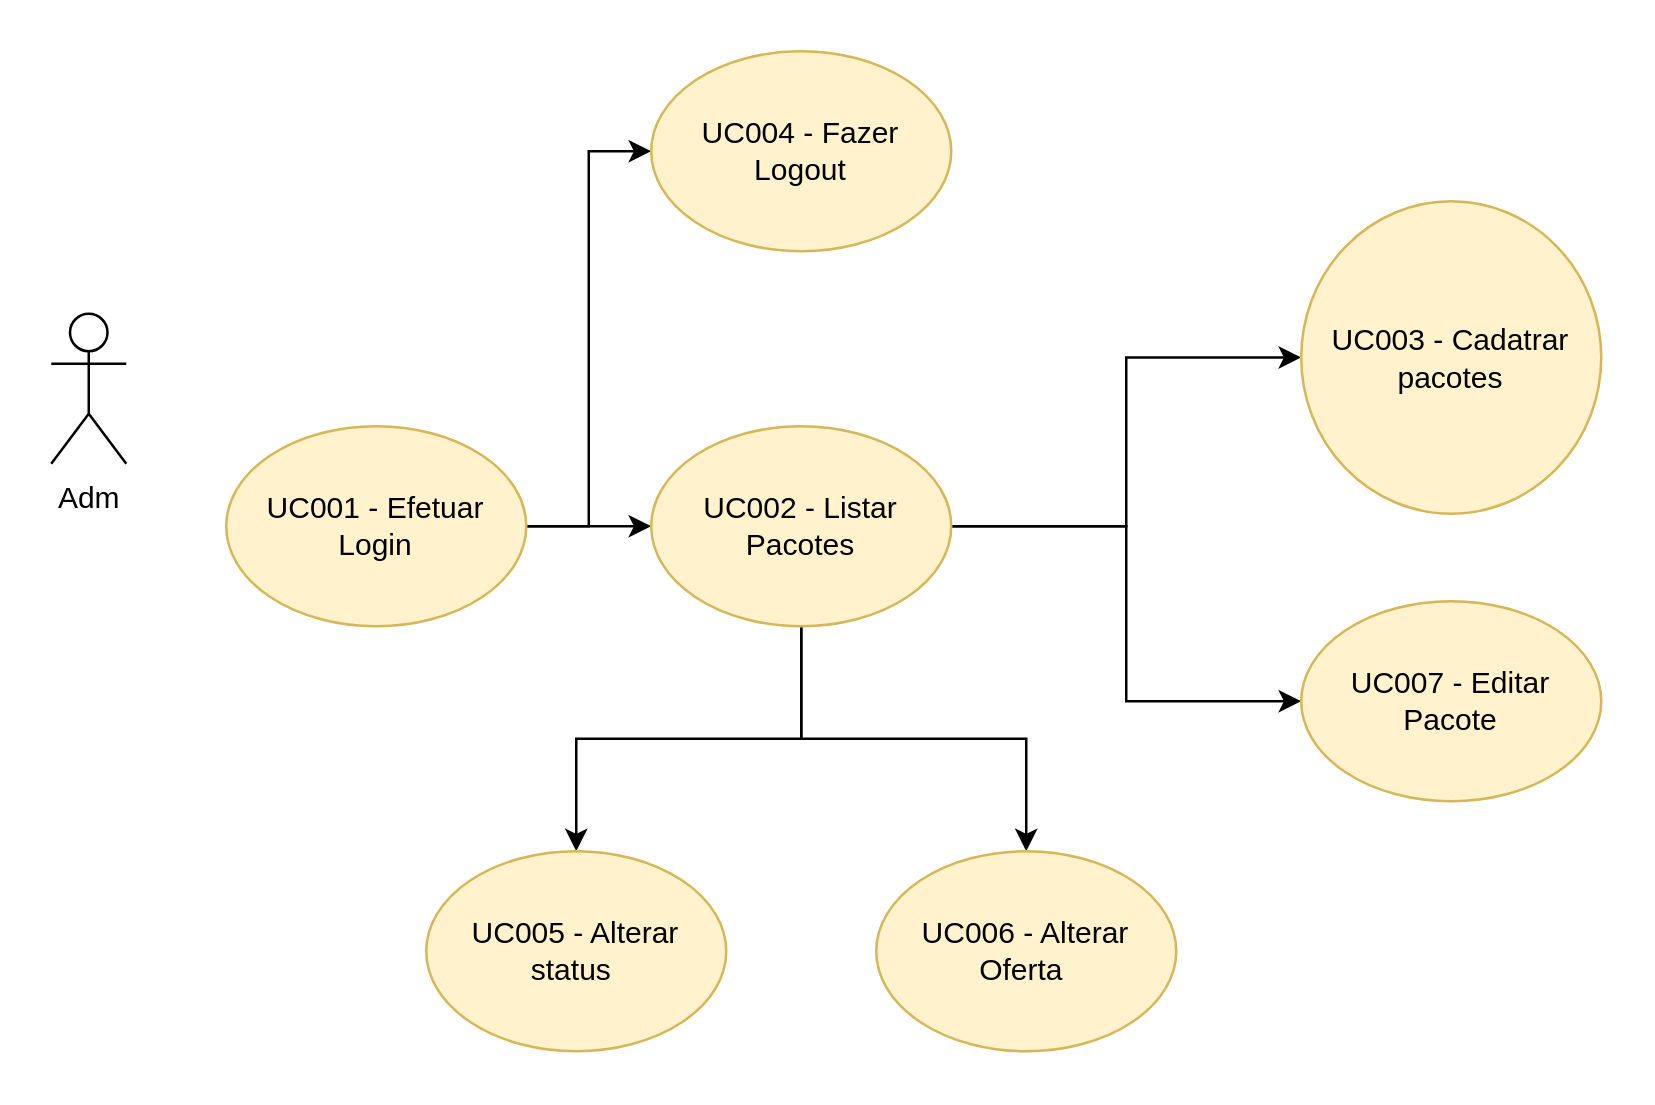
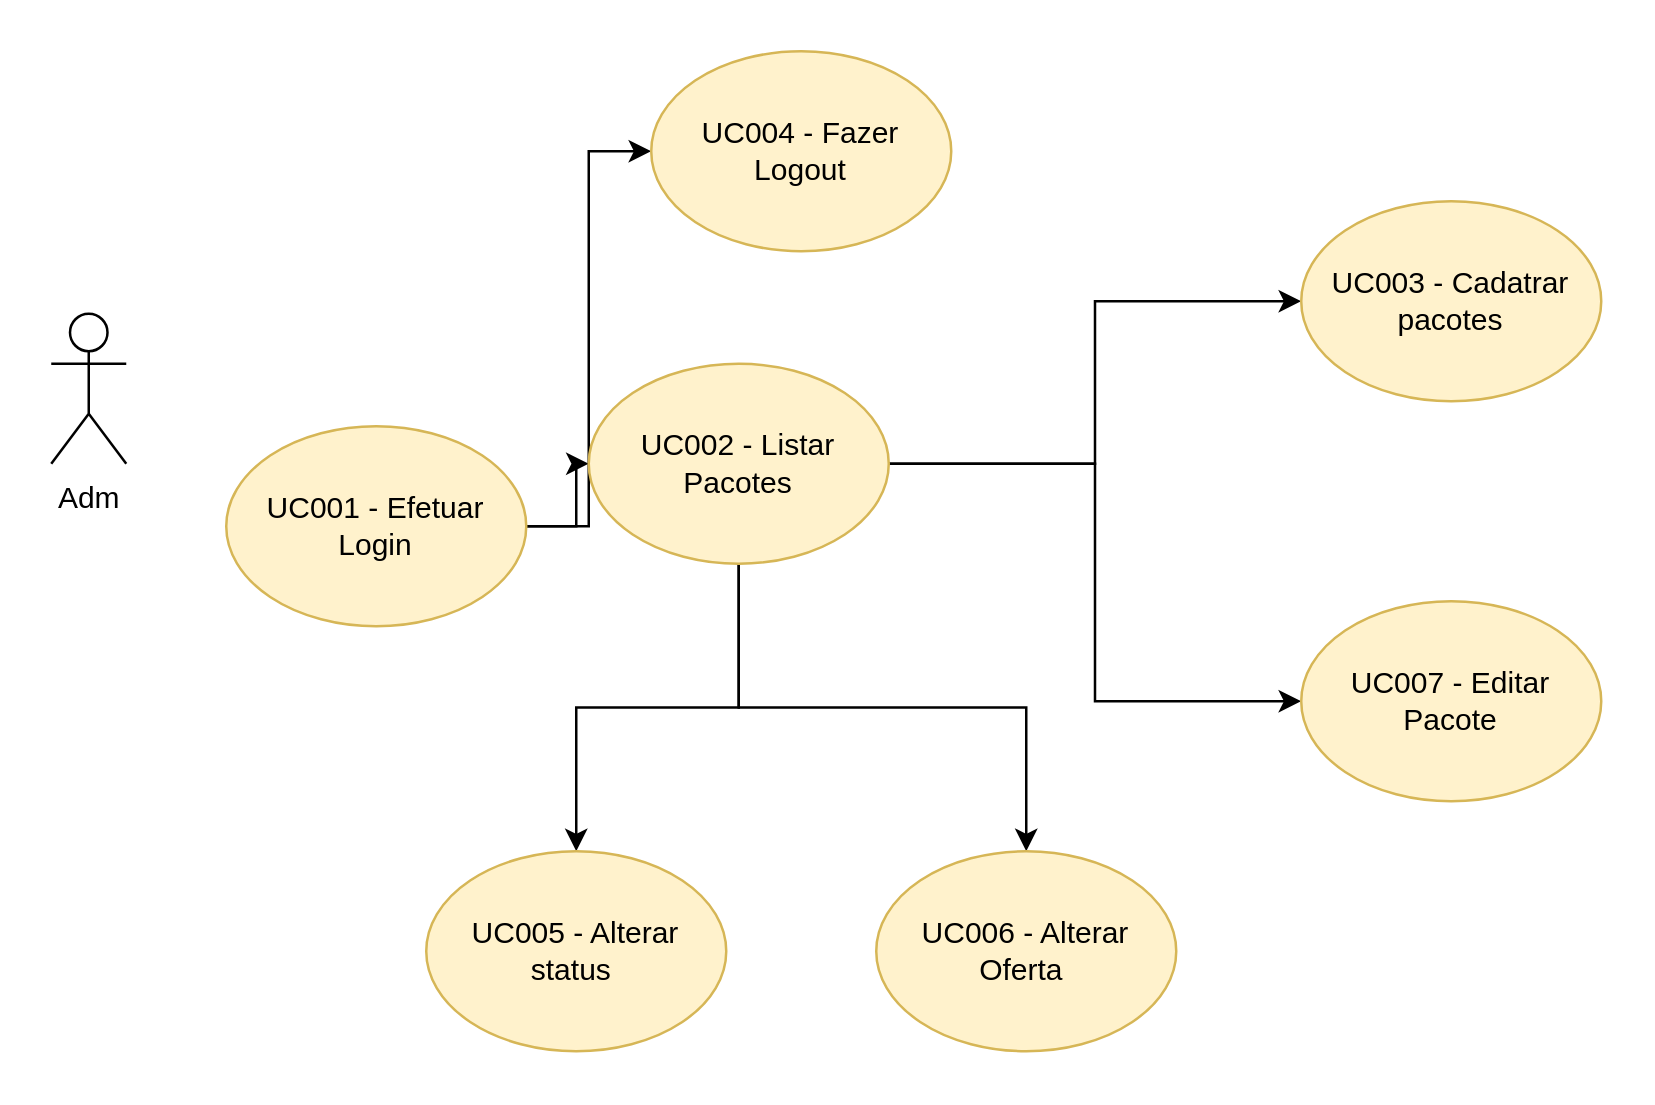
node "UC003 - Cadatrar pacotes": size 300x313 -> 300x200
node "UC002 - Listar Pacotes": moved (801, 526) -> (739, 464)
